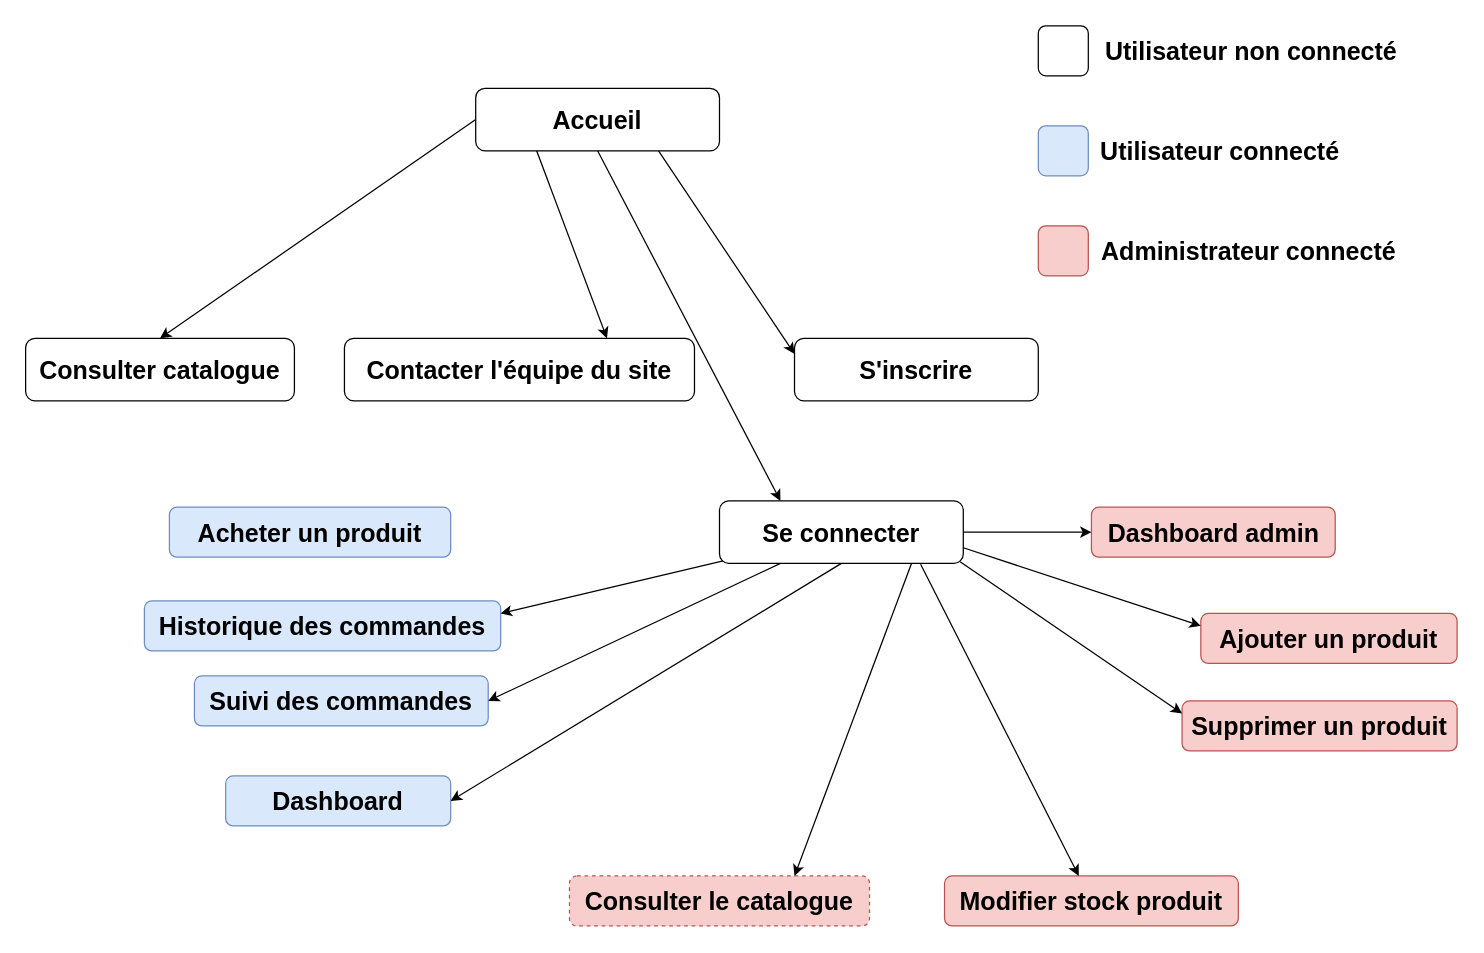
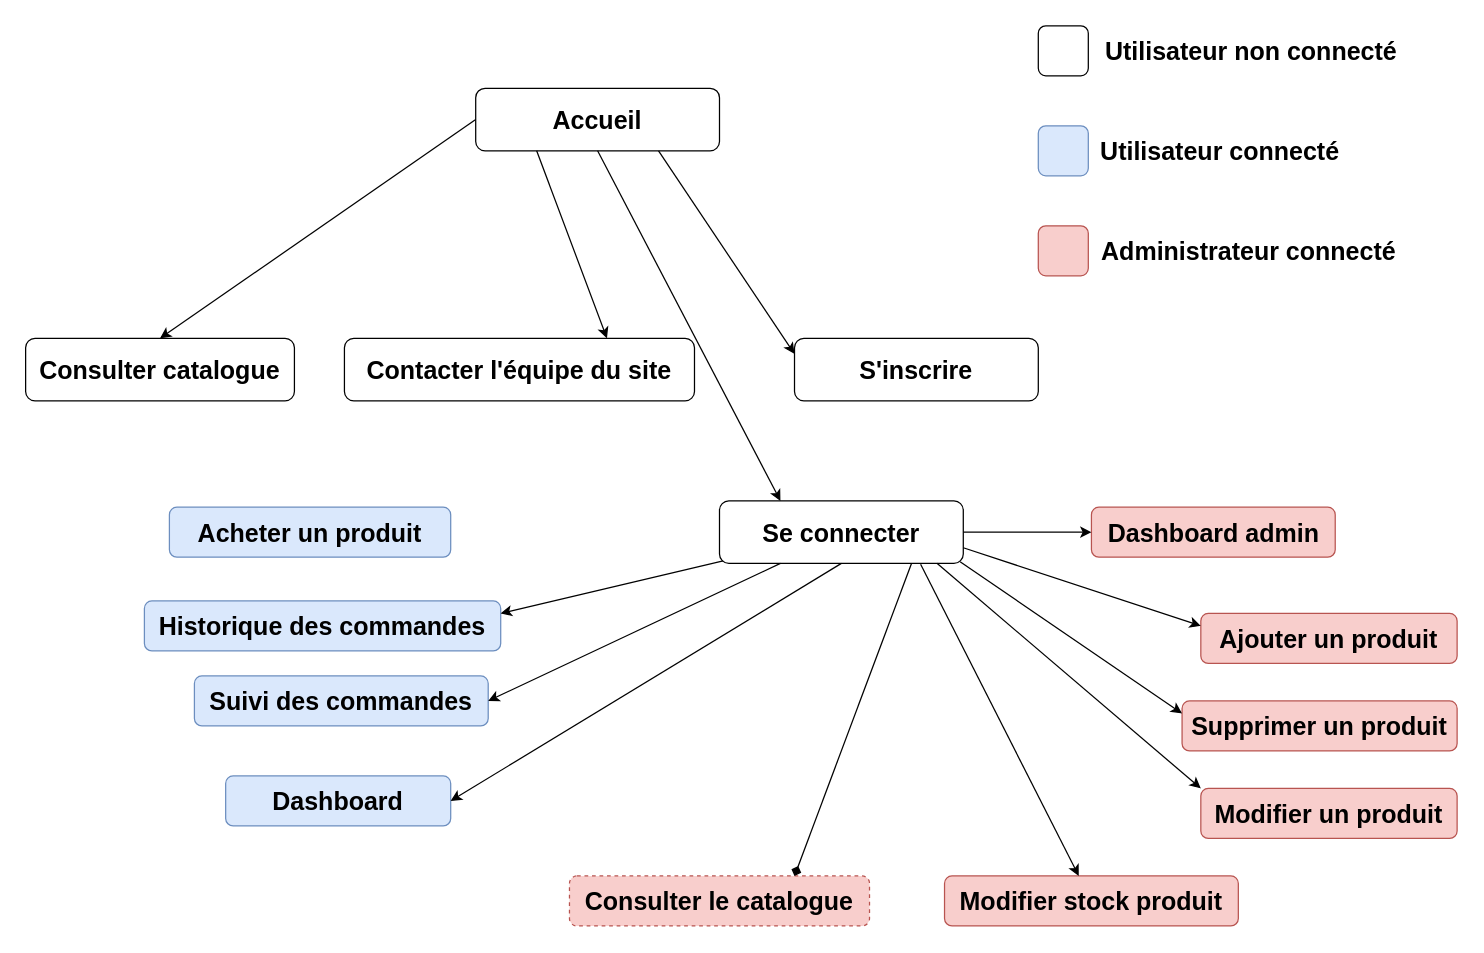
edge "Se connecter" -> "Modifier un produit": added
node "Modifier un produit": added
edge "Se connecter" -> "Consulter le catalogue": arrowhead classic -> diamond
